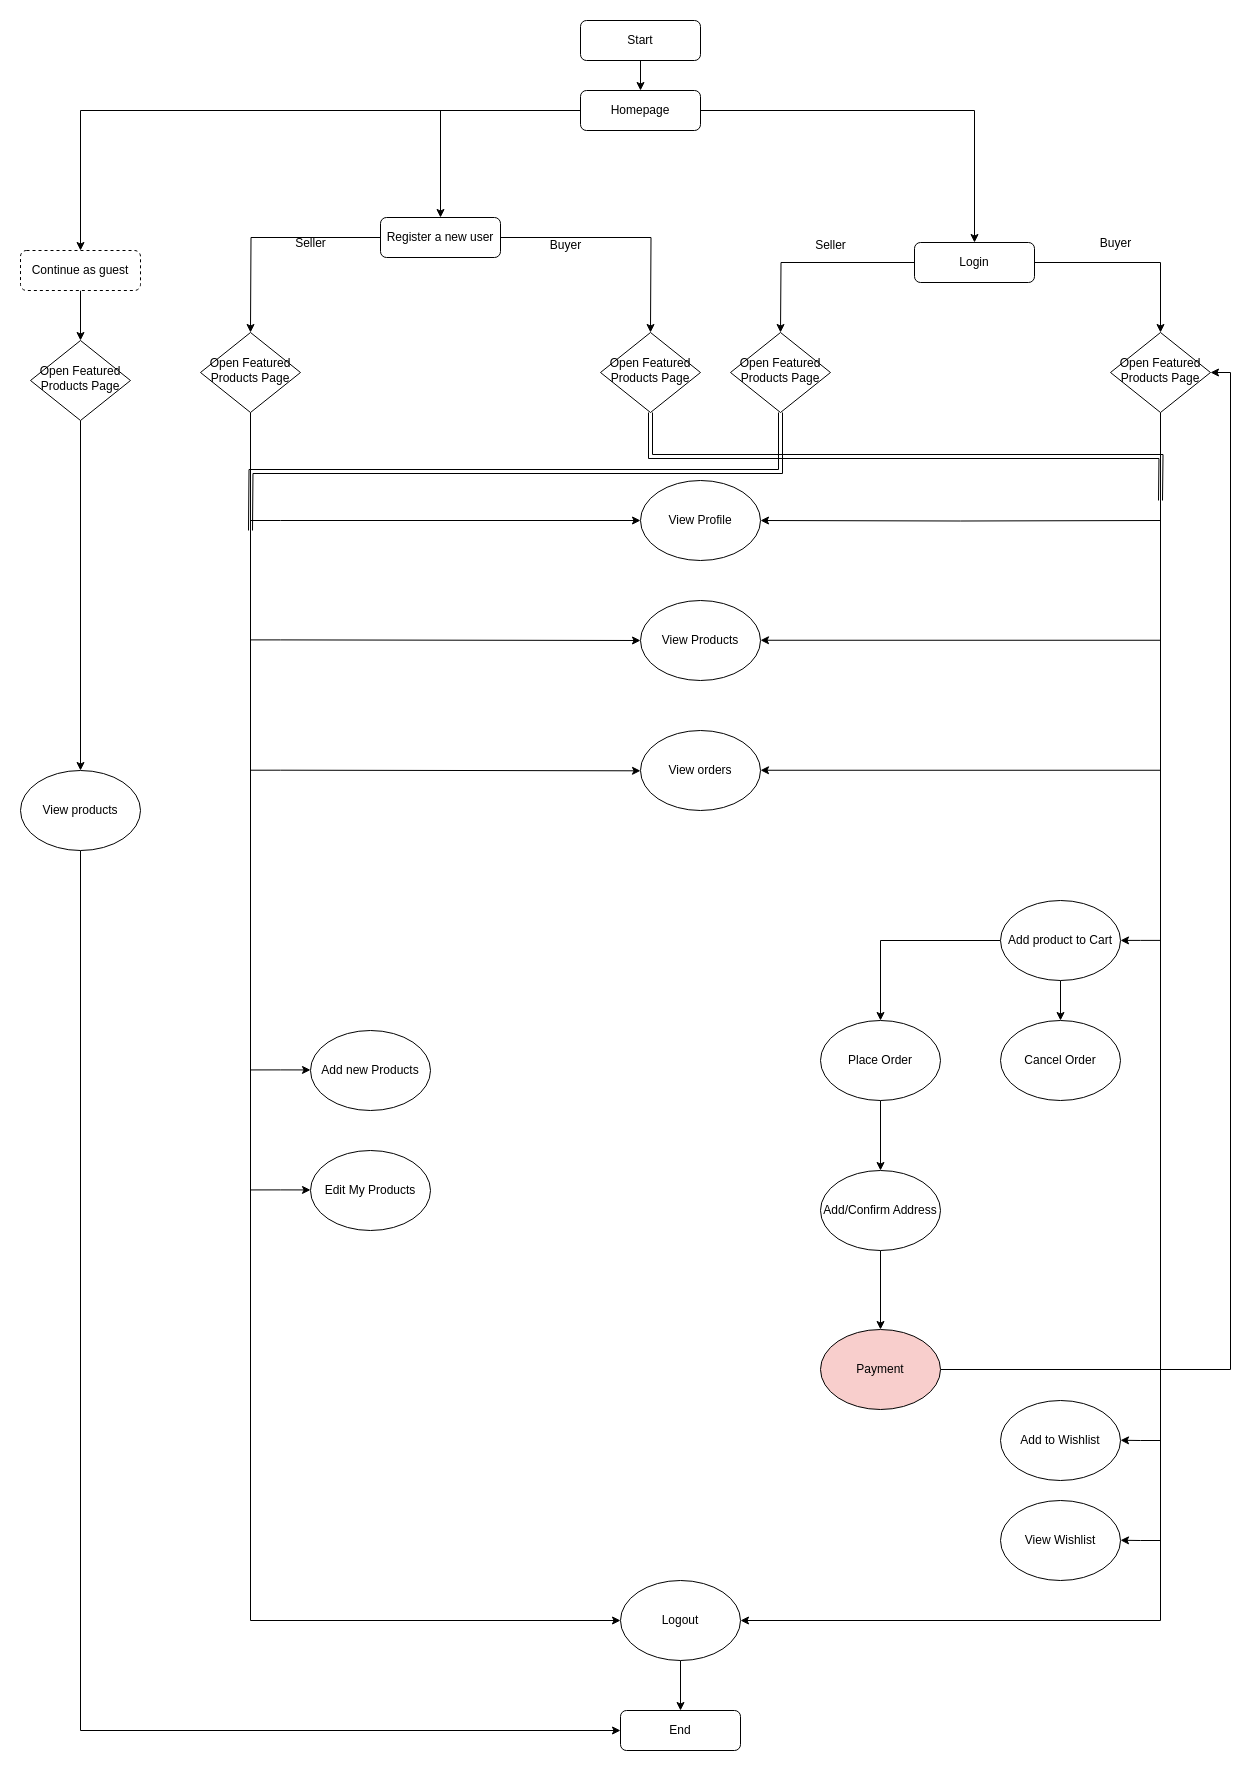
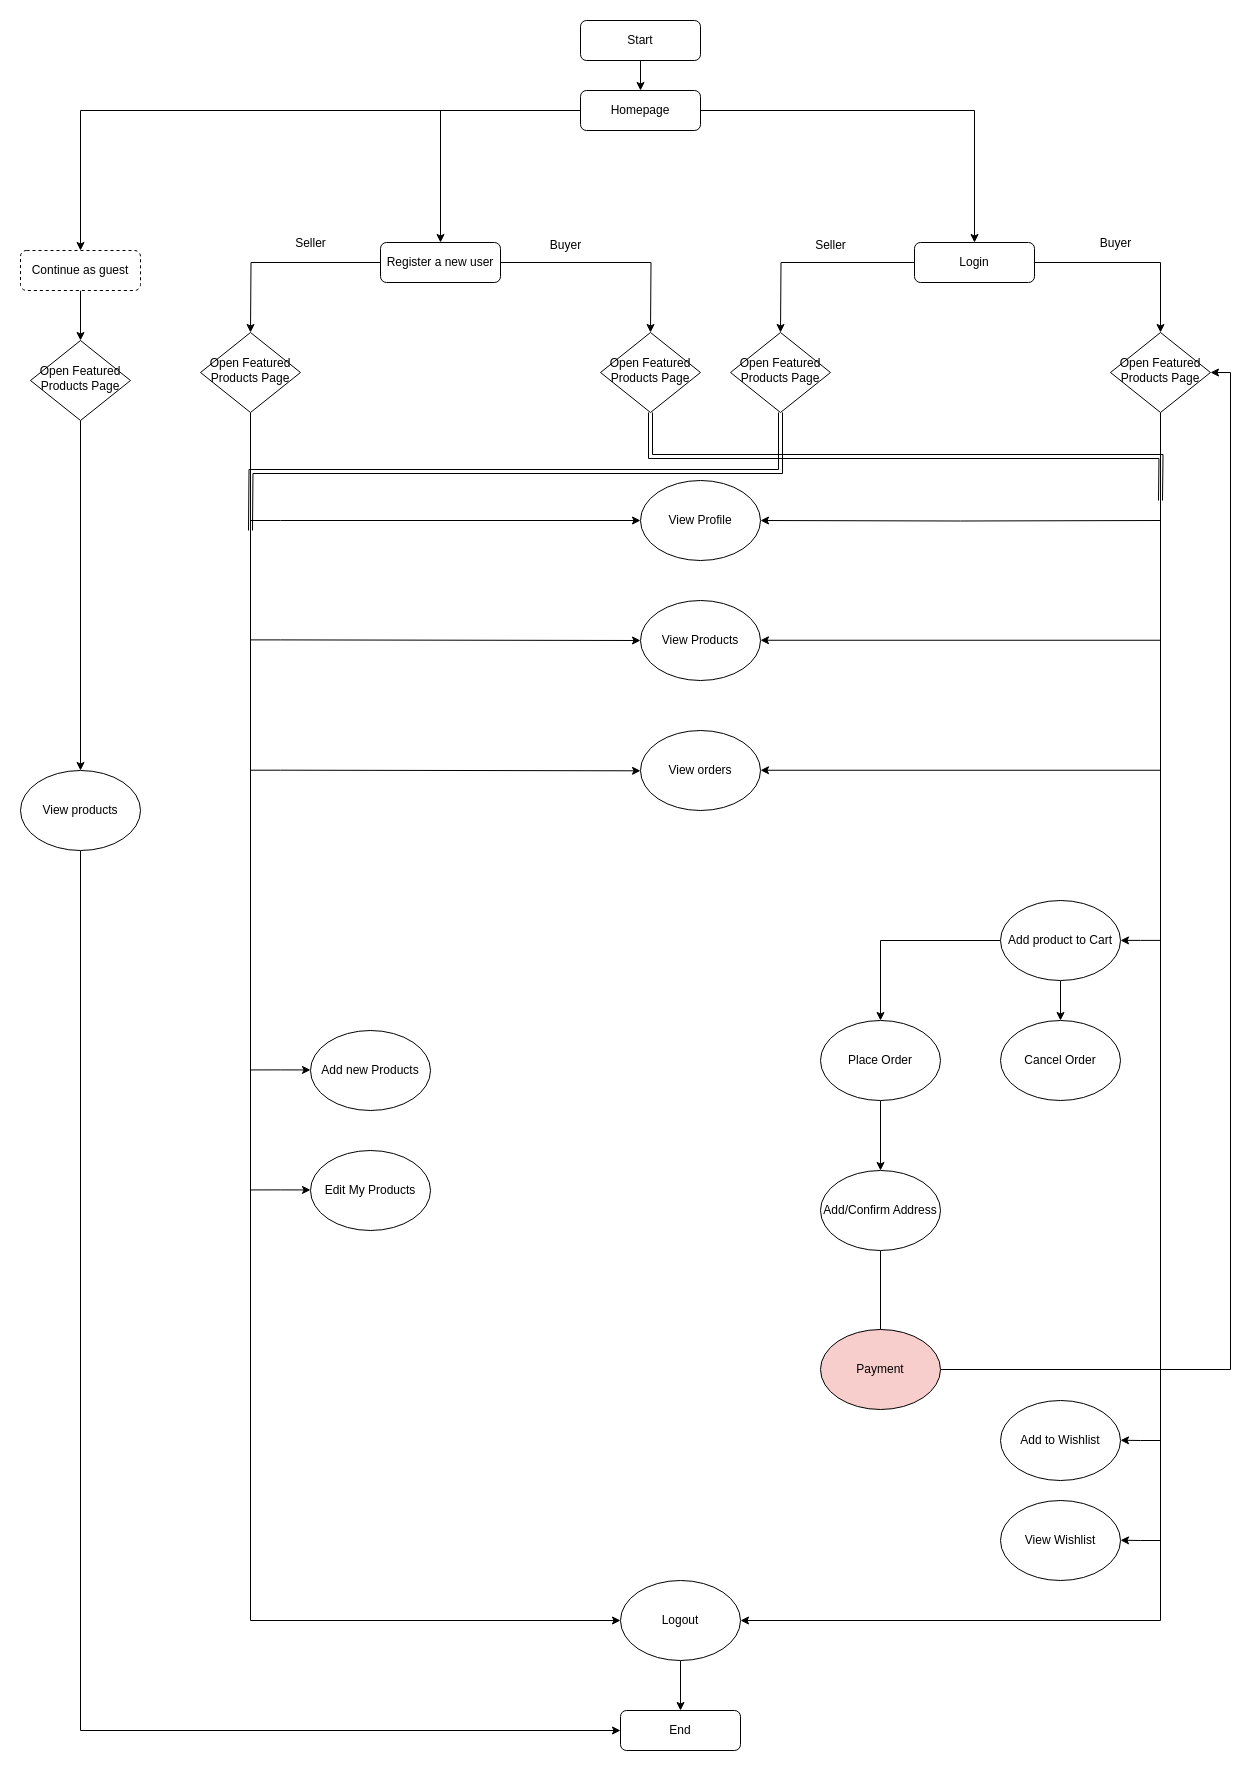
node "Register a new user": moved (441, 238) -> (441, 263)
edge "Add/Confirm Address" -> "Payment": arrowhead classic -> none
